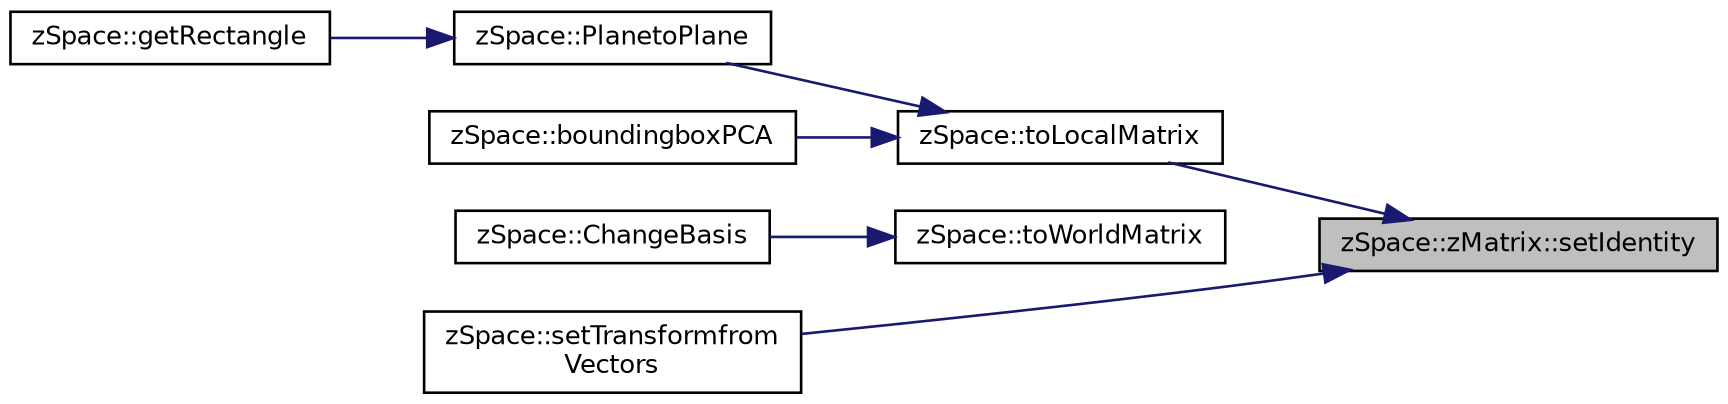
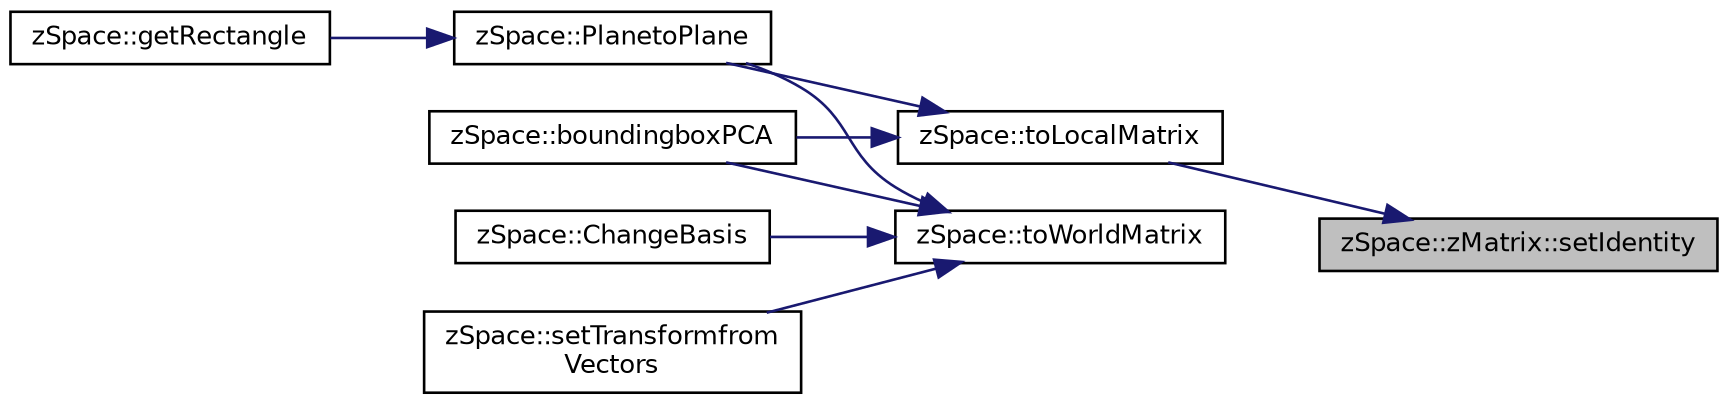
edge "zSpace::PlanetoPlane" -> "zSpace::toWorldMatrix": added
edge "zSpace::boundingboxPCA" -> "zSpace::toWorldMatrix": added
edge "zSpace::setTransformfrom Vectors" -> "zSpace::zMatrix::setIdentity": now "zSpace::setTransformfrom Vectors" -> "zSpace::toWorldMatrix"
